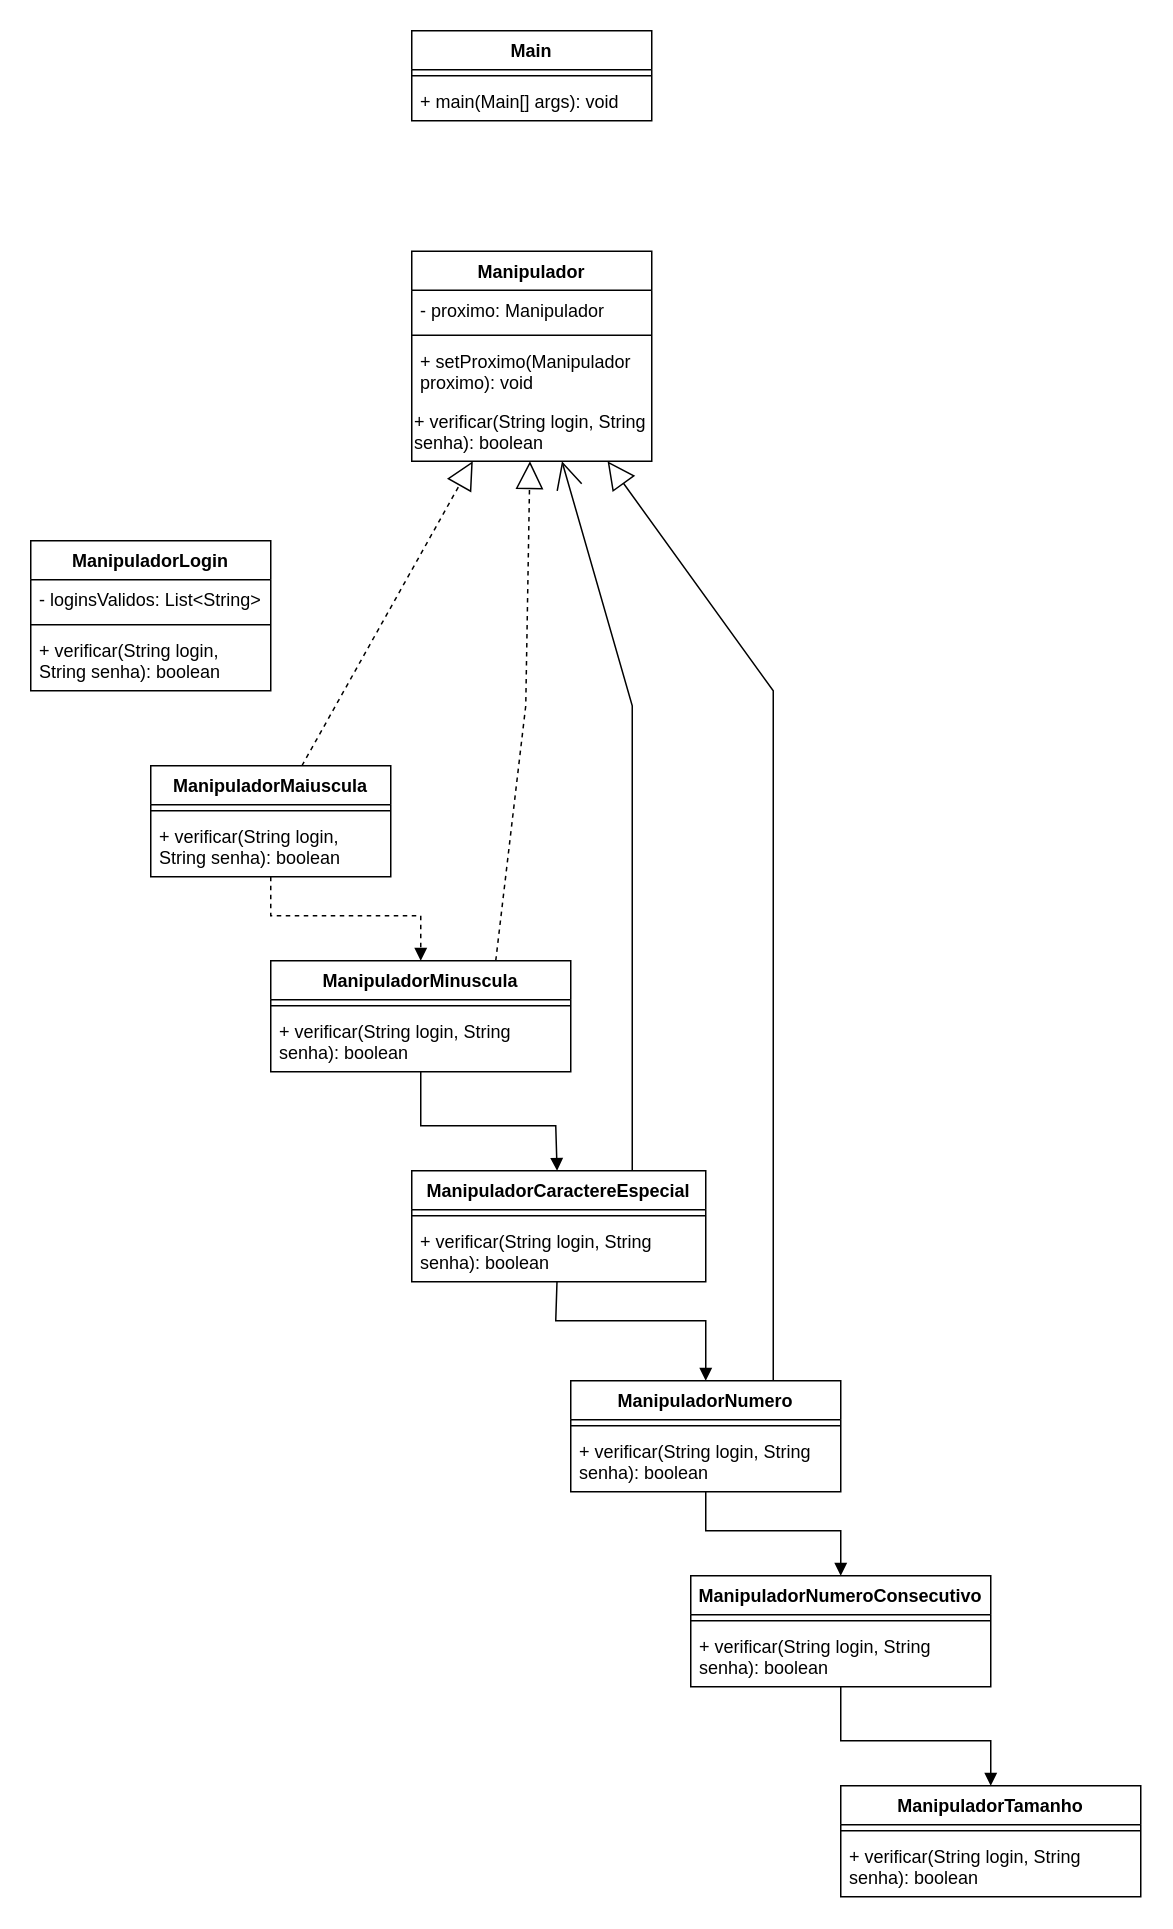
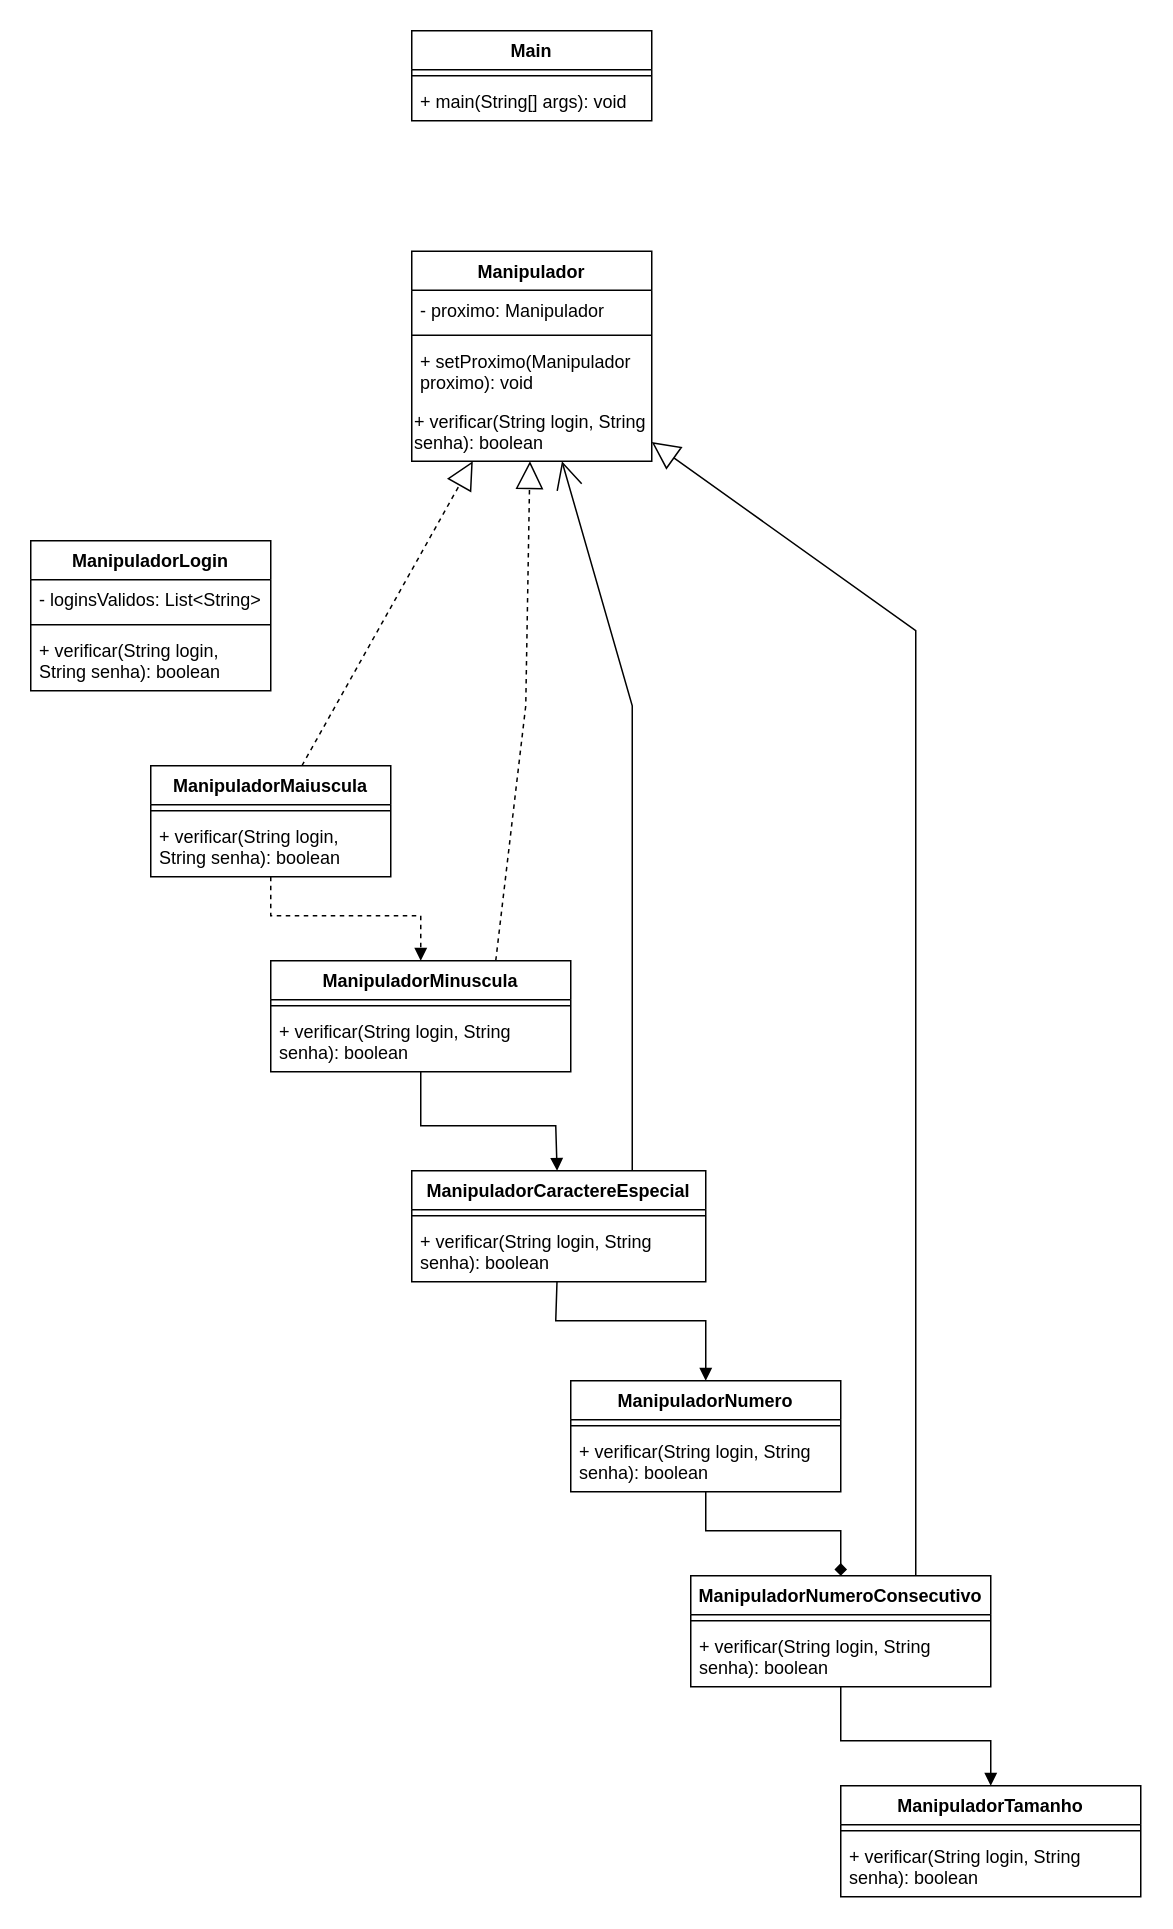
node "+ main(Main[] args): void": label "+ main(Main[] args): void" -> "+ main(String[] args): void"
edge "ManipuladorNumero" -> "Manipulador": removed
edge "ManipuladorNumeroConsecutivo" -> "Manipulador": added
edge "ManipuladorNumero" -> "ManipuladorNumeroConsecutivo": arrowhead block -> diamond
